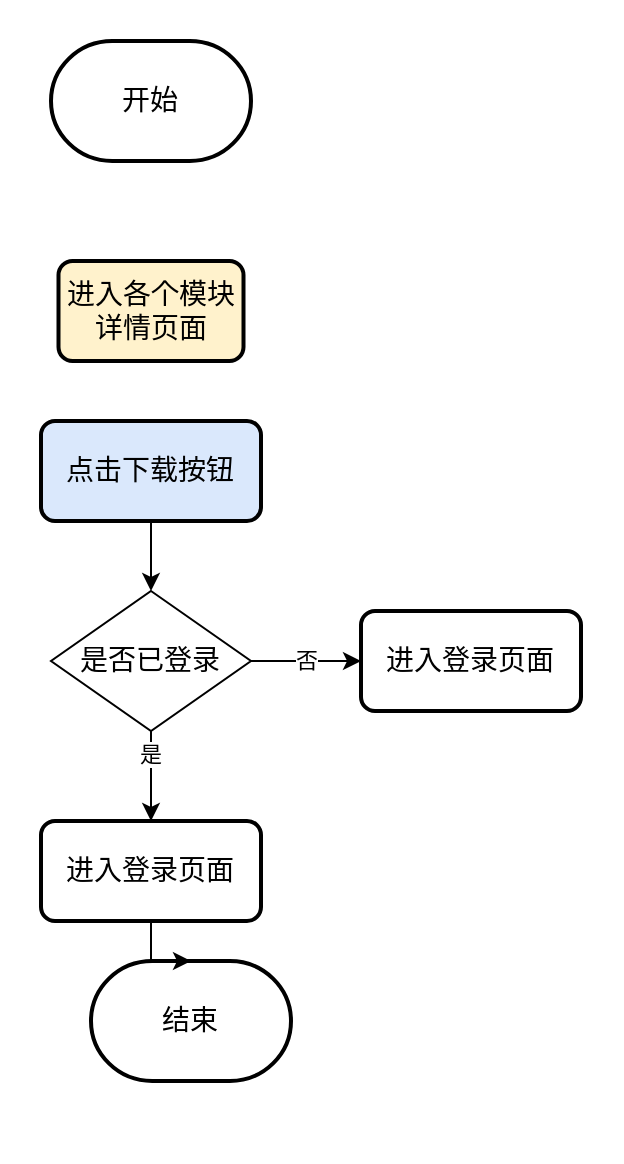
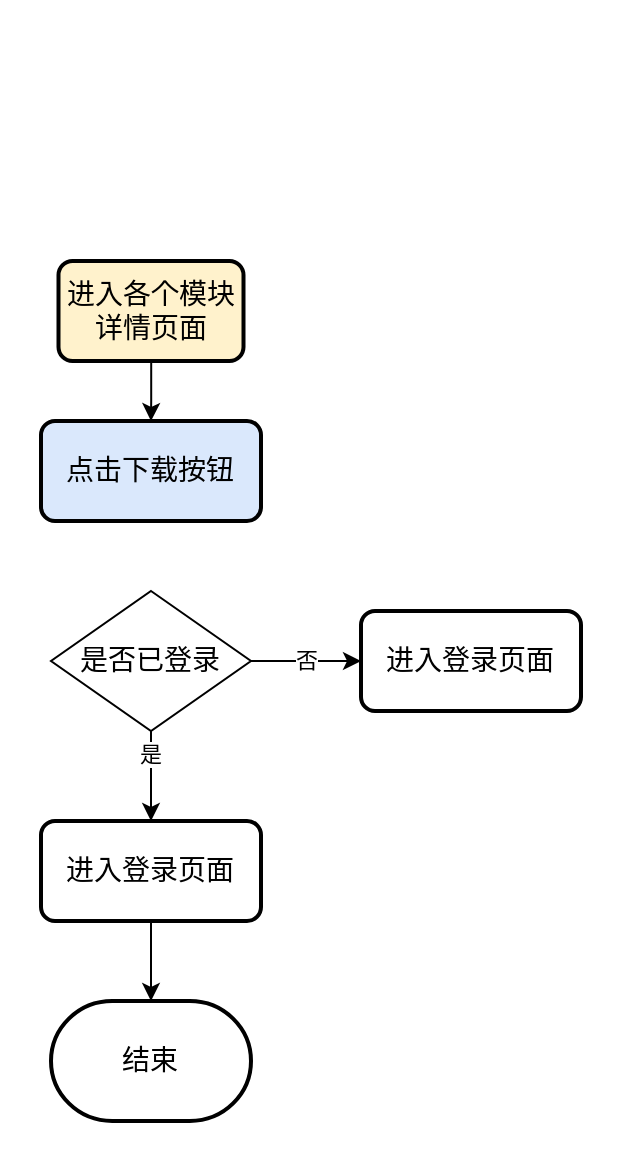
node "开始": removed
edge "进入各个模块详情页面" -> "点击下载按钮": added
edge "点击下载按钮" -> "是否已登录": removed
node "结束": moved (191, 1021) -> (151, 1061)
